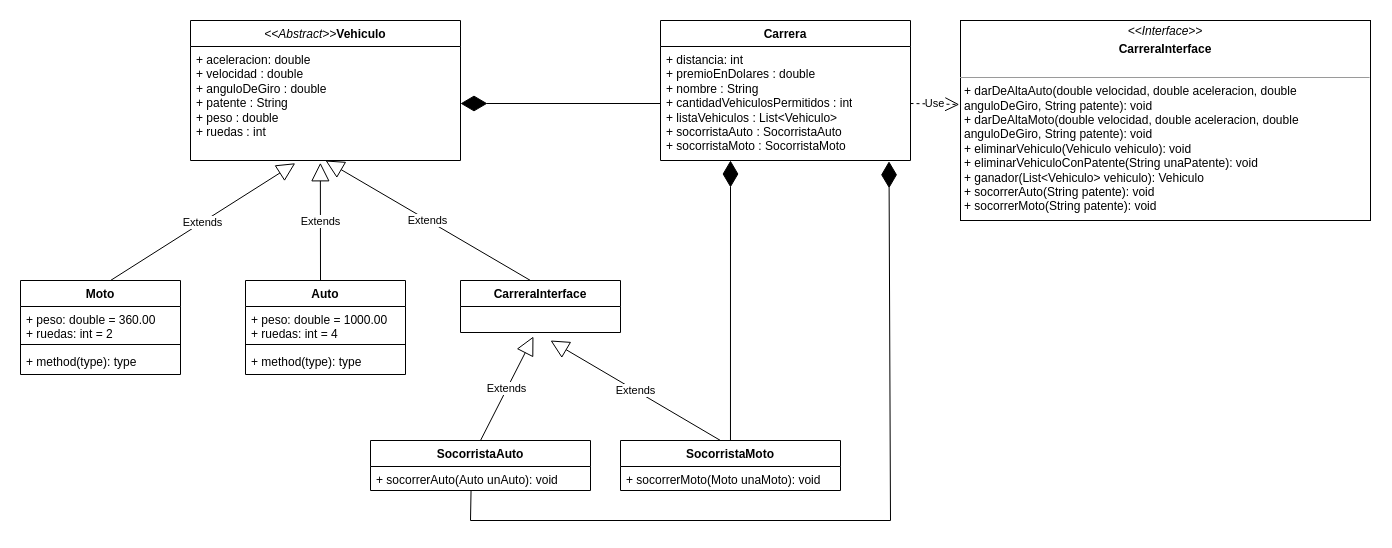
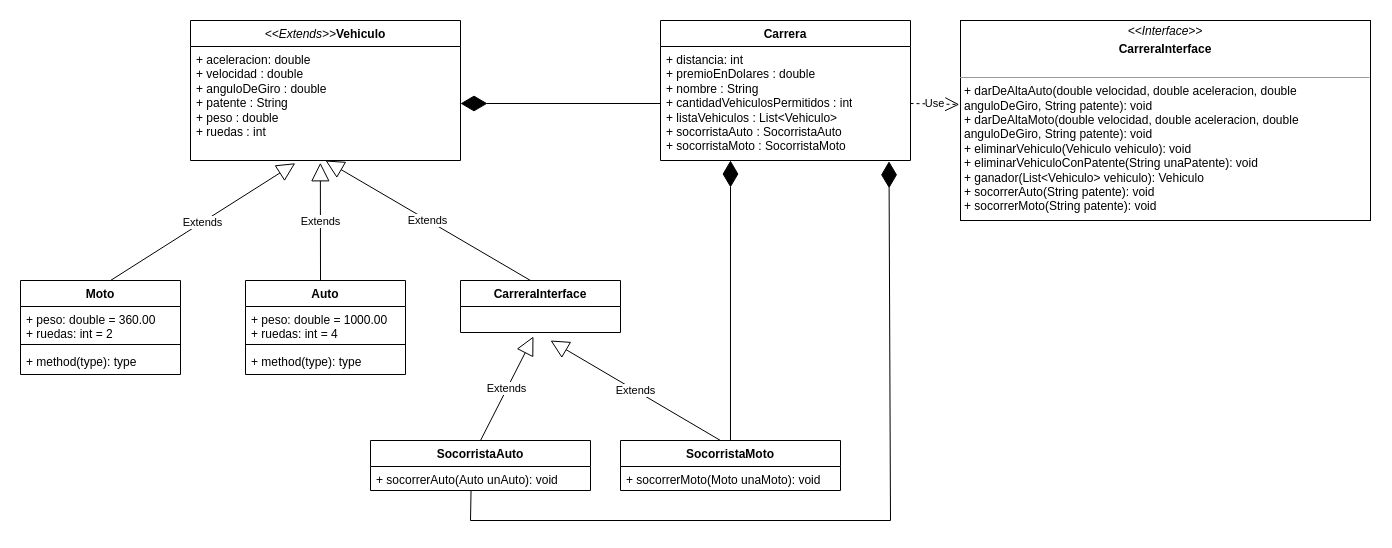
node "<<Abstract>>Vehiculo": label "<<Abstract>>Vehiculo" -> "<<Extends>>Vehiculo"
